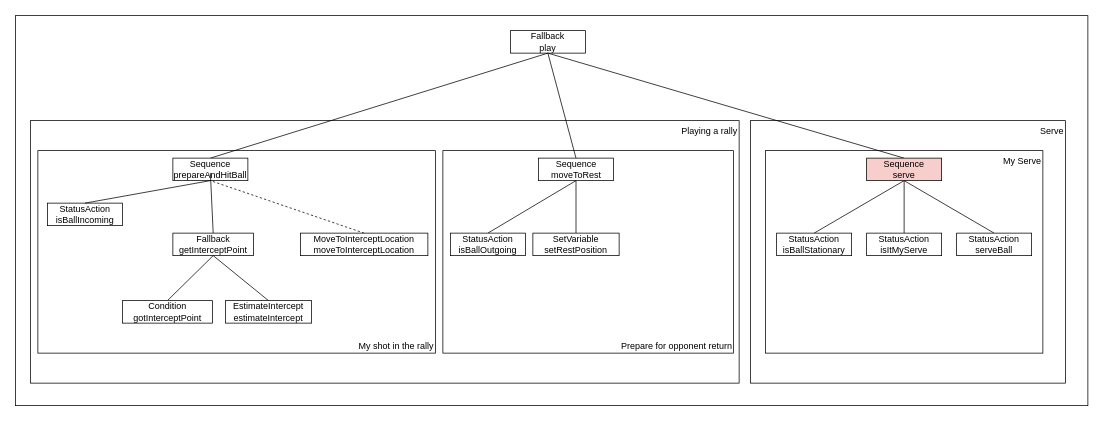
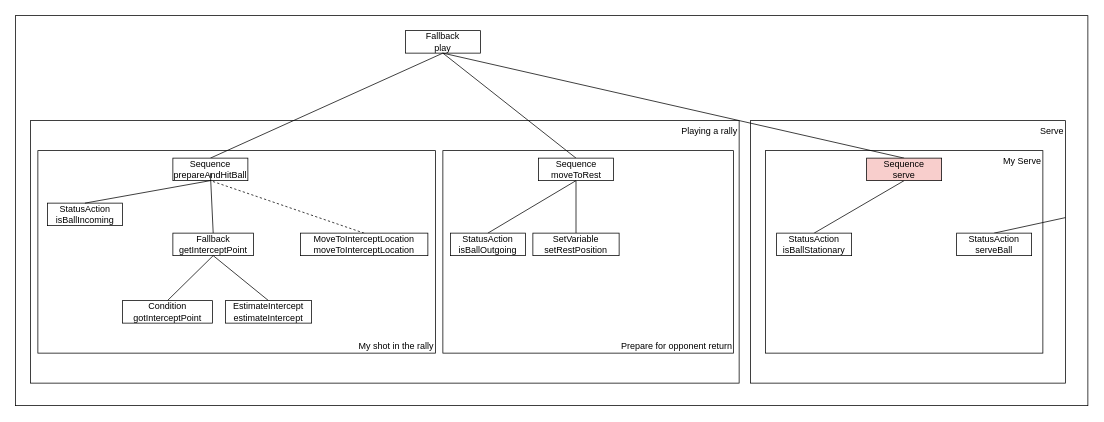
node "Fallback play": moved (548, 42) -> (443, 42)
edge "Sequence serve" -- "StatusAction serveBall": now "Serve" -- "StatusAction serveBall"
edge "Sequence serve" -- "StatusAction isItMyServe": removed
node "StatusAction isItMyServe": removed
